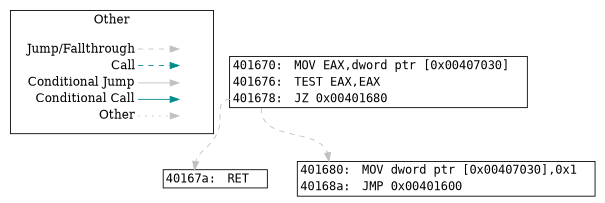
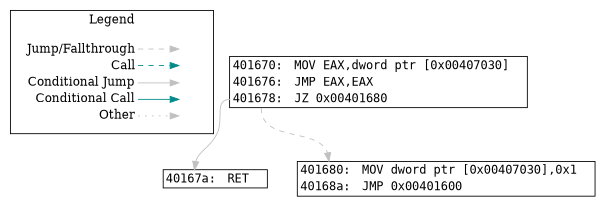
cluster "Other": label "Other" -> "Legend"
node "401670:": text "TEST EAX,EAX" -> "JMP EAX,EAX"
edge "401670:" -> "40167a:": style dashed -> solid
